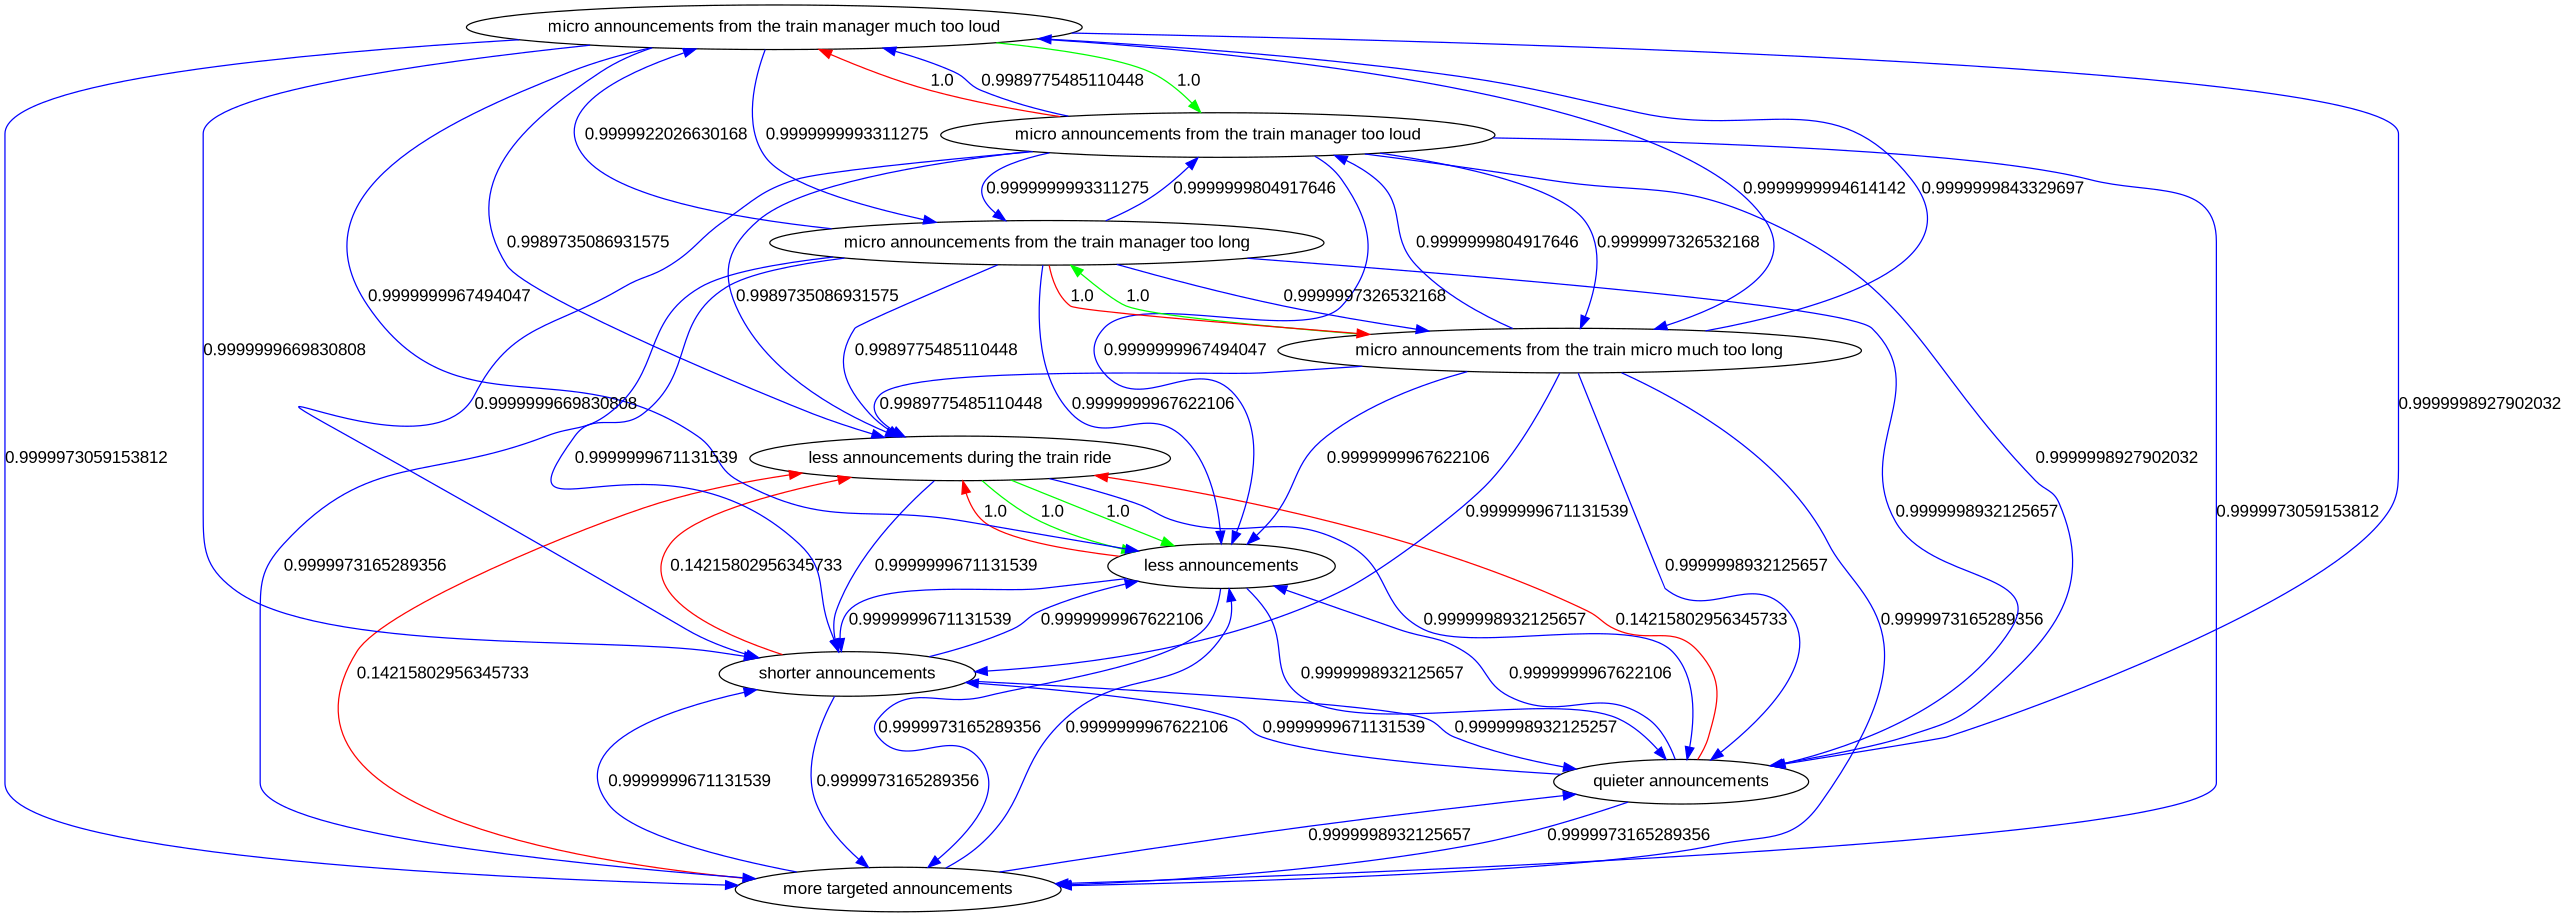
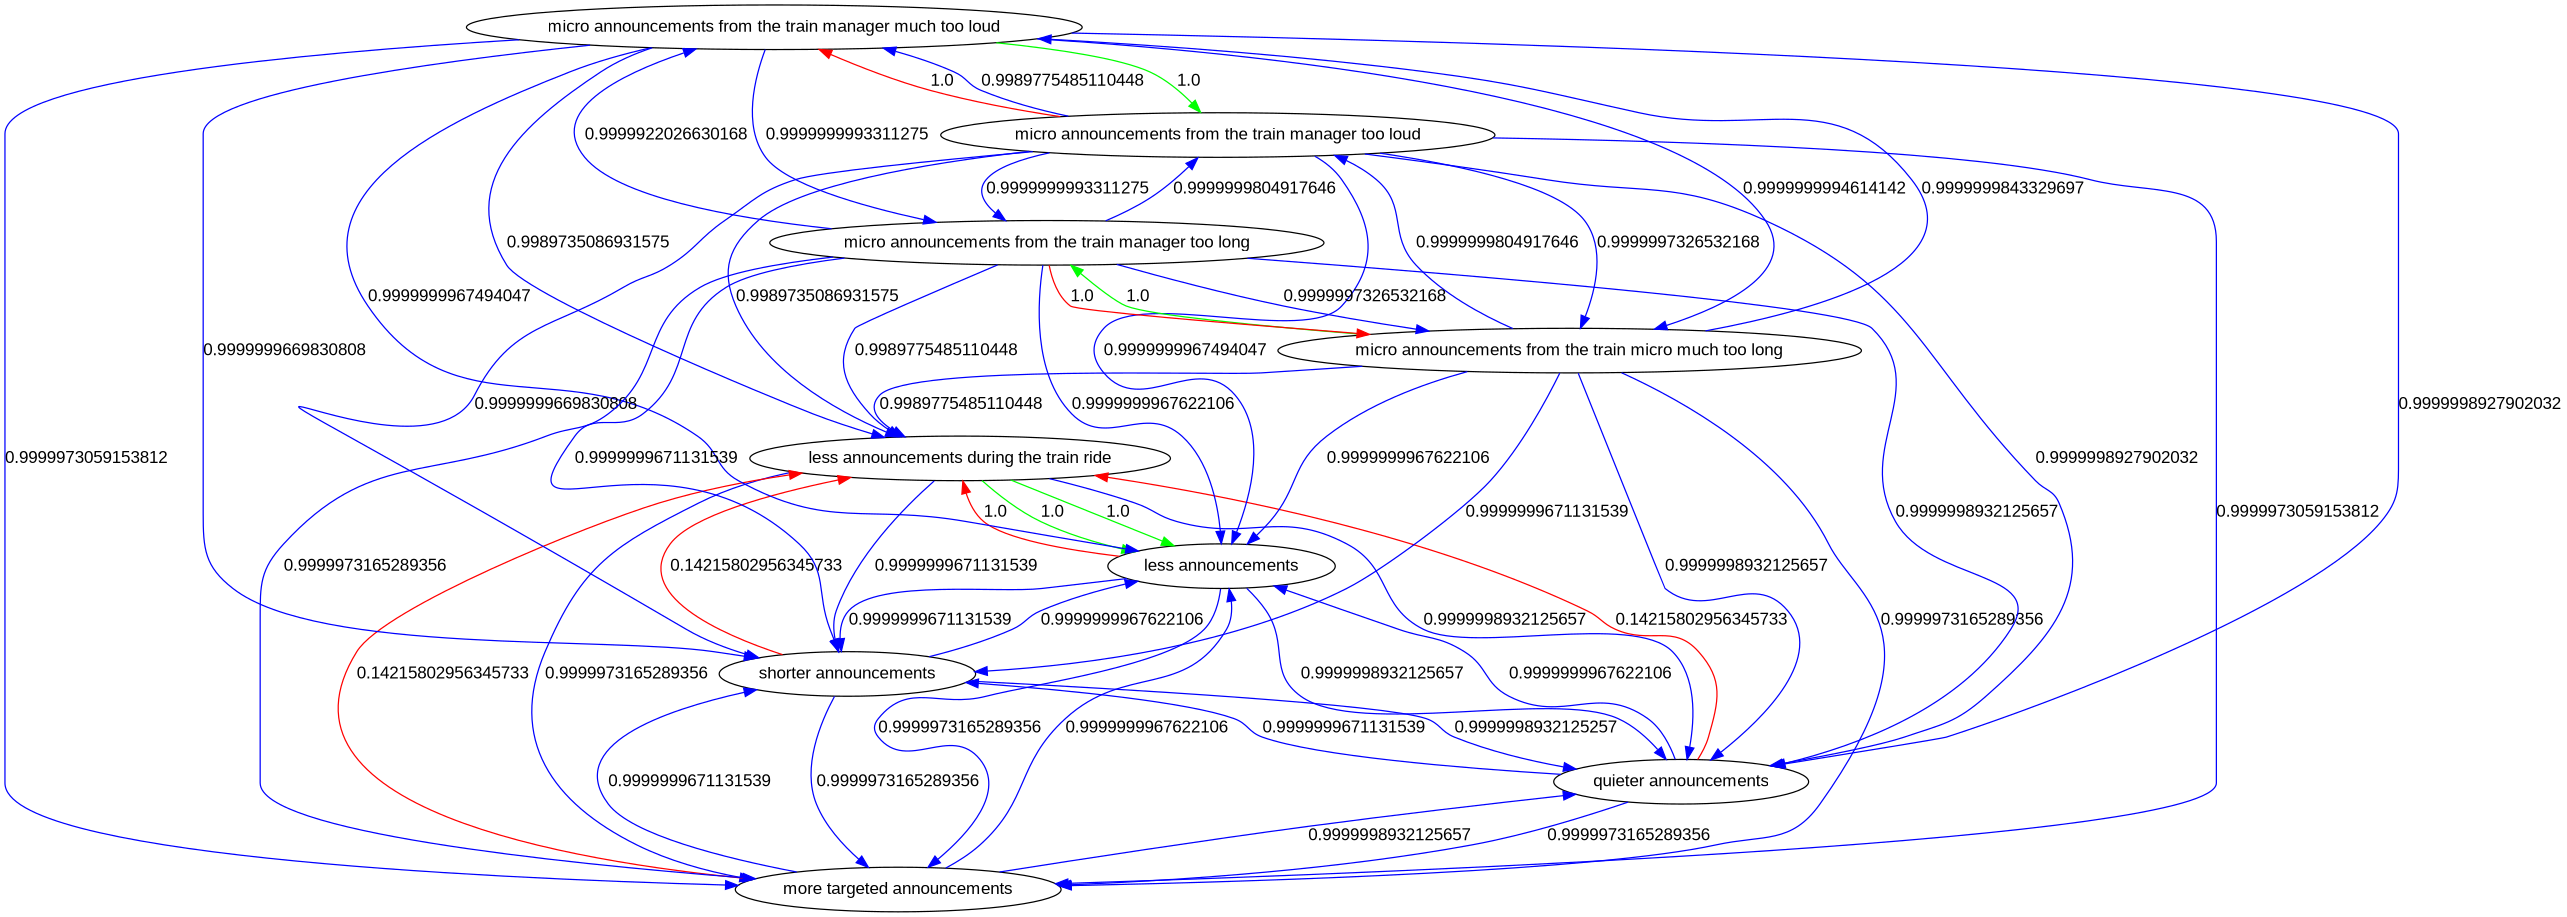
edge "less announcements during the train ride" -> "more targeted announcements": added, label "0.9999973165289356"
